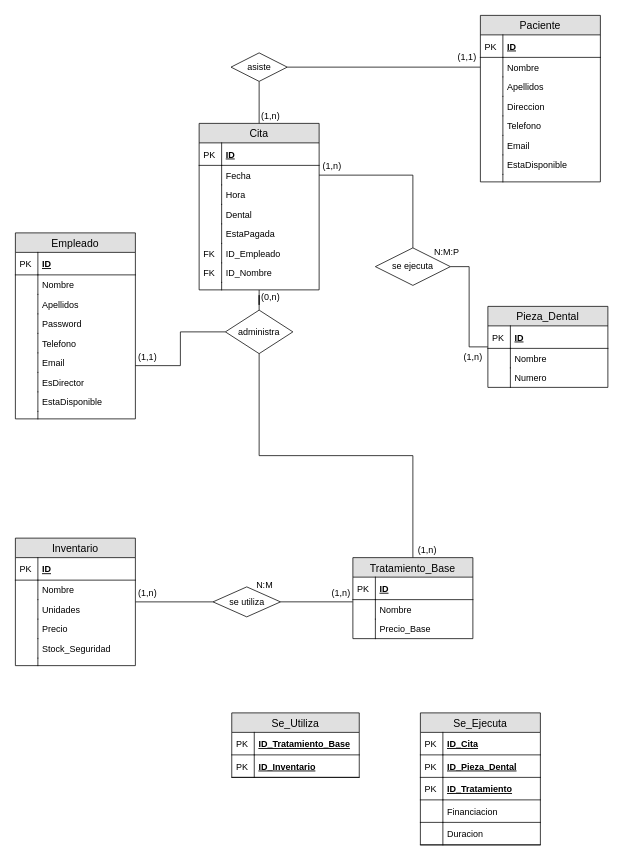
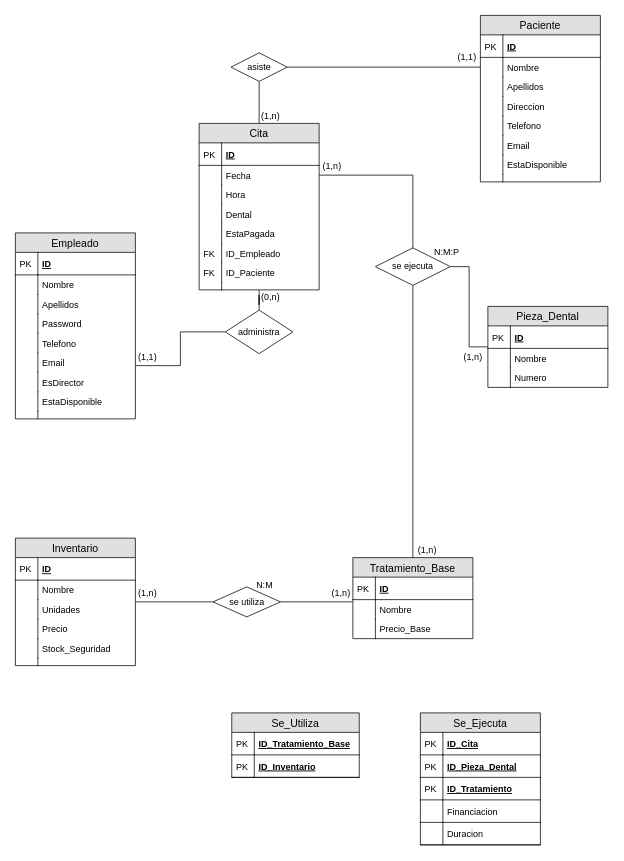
node "ID_Nombre": label "ID_Nombre" -> "ID_Paciente"
edge "administra" -- "Tratamiento_Base": now "se ejecuta" -- "Tratamiento_Base"
